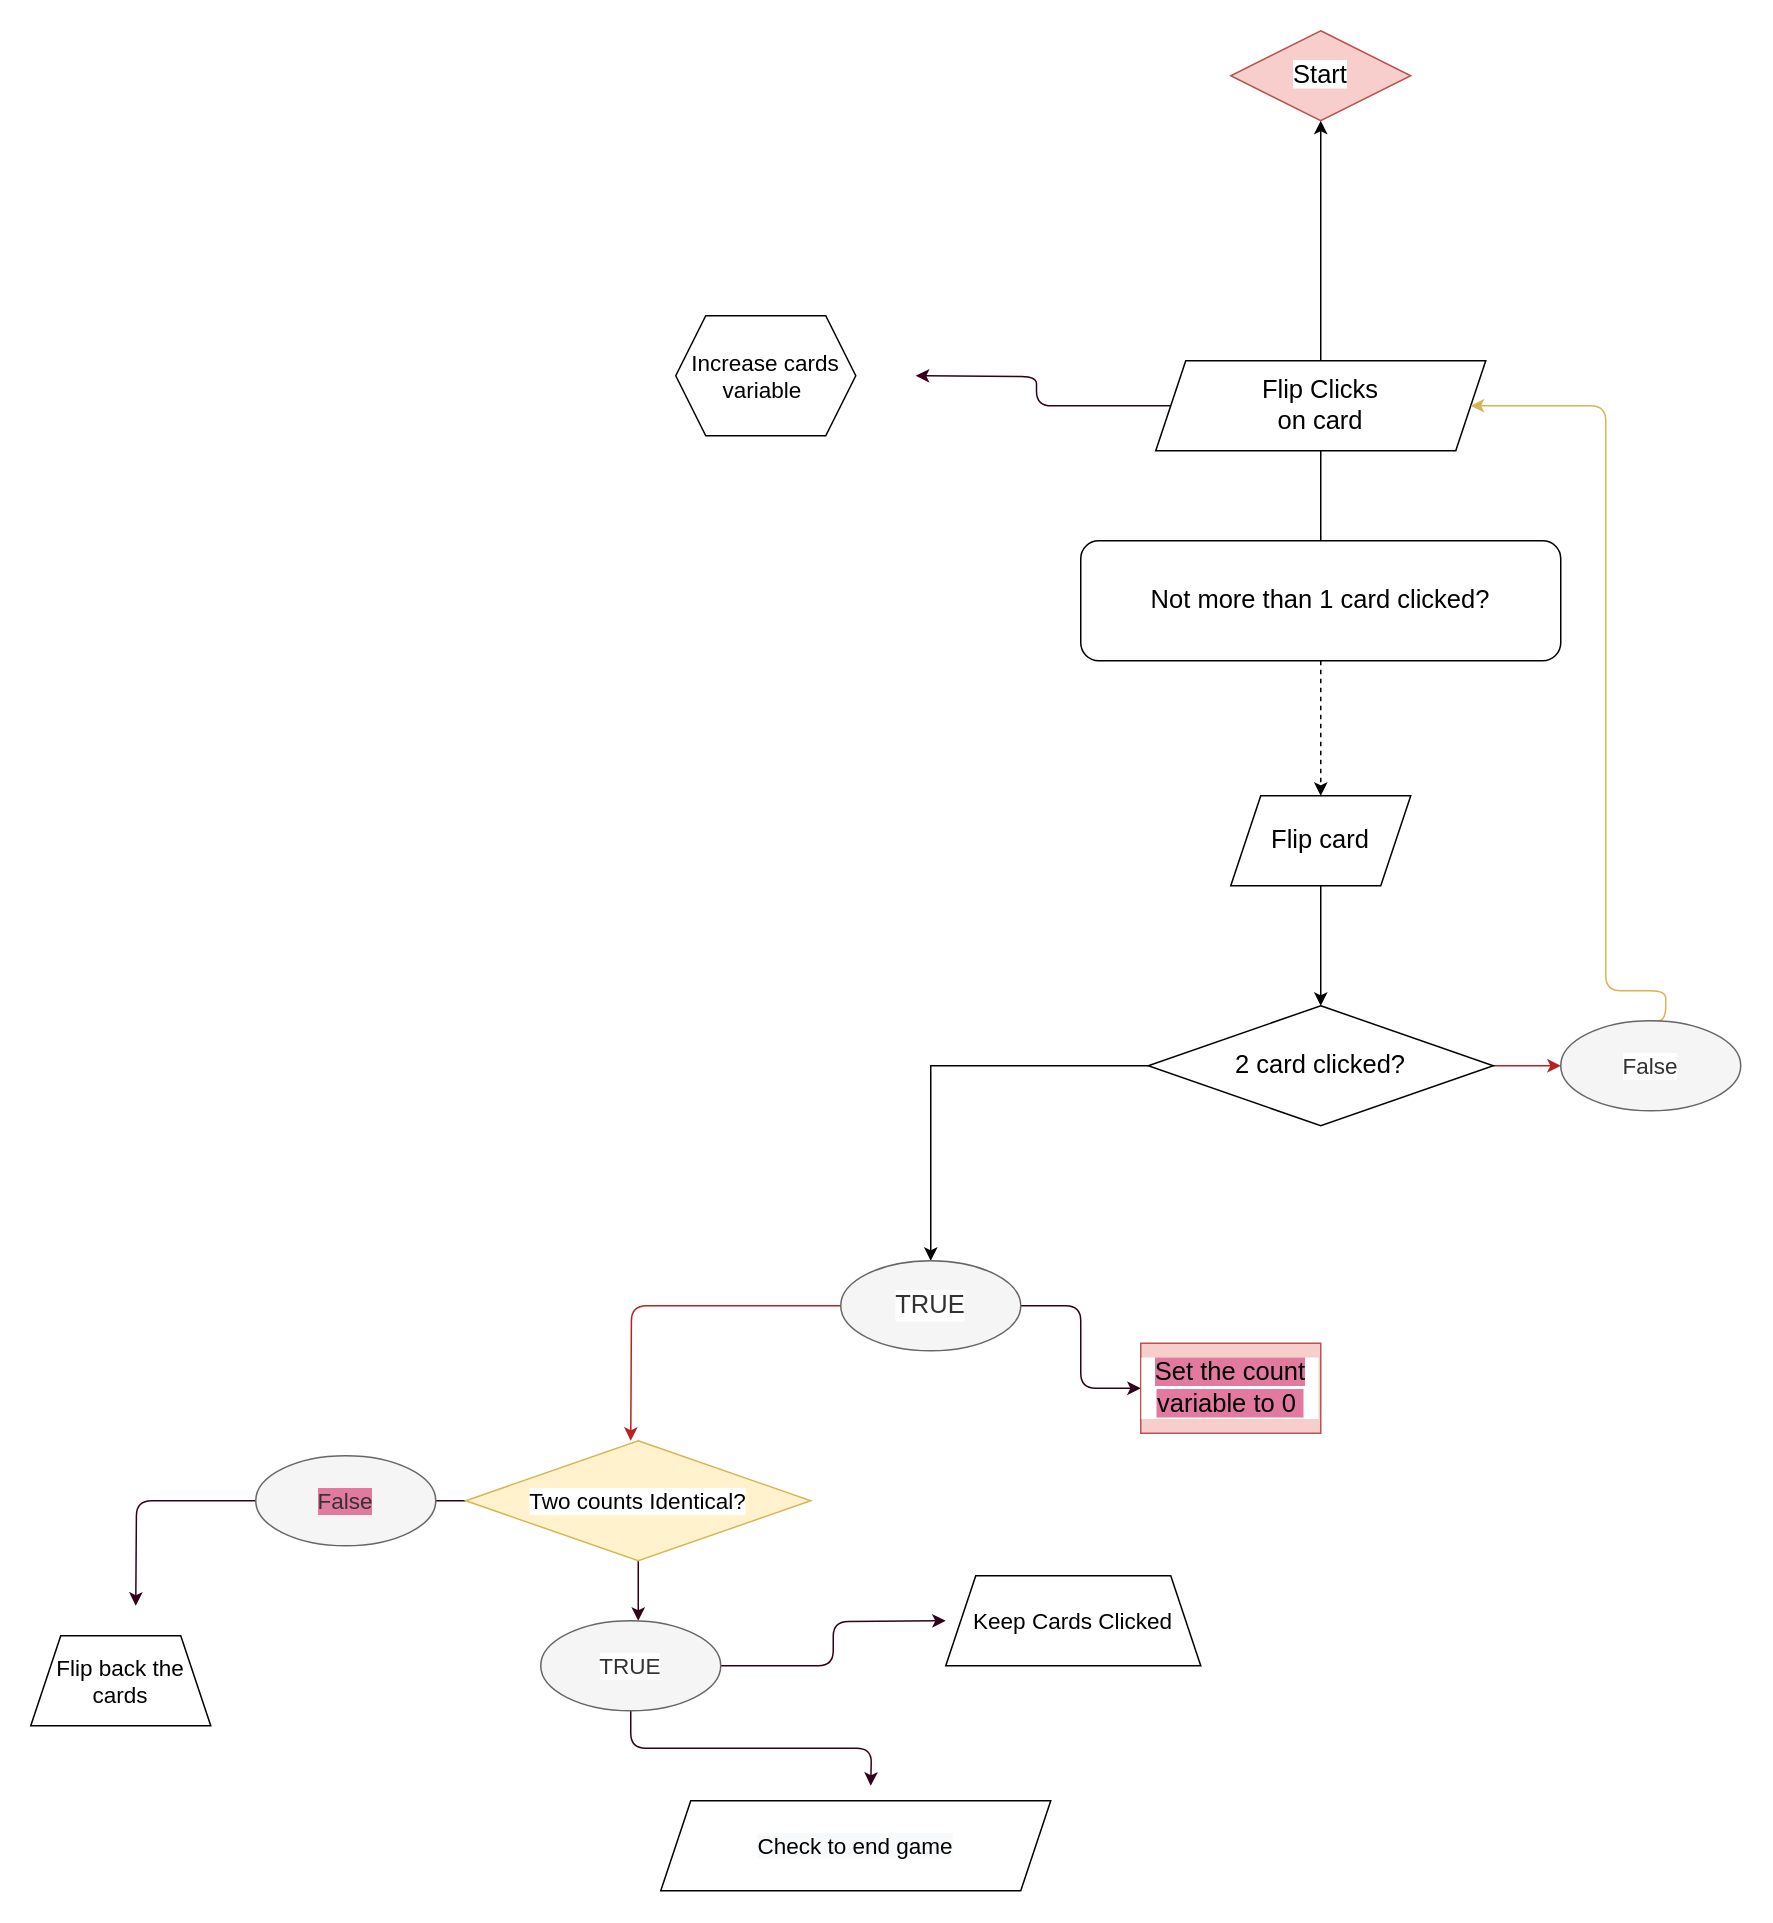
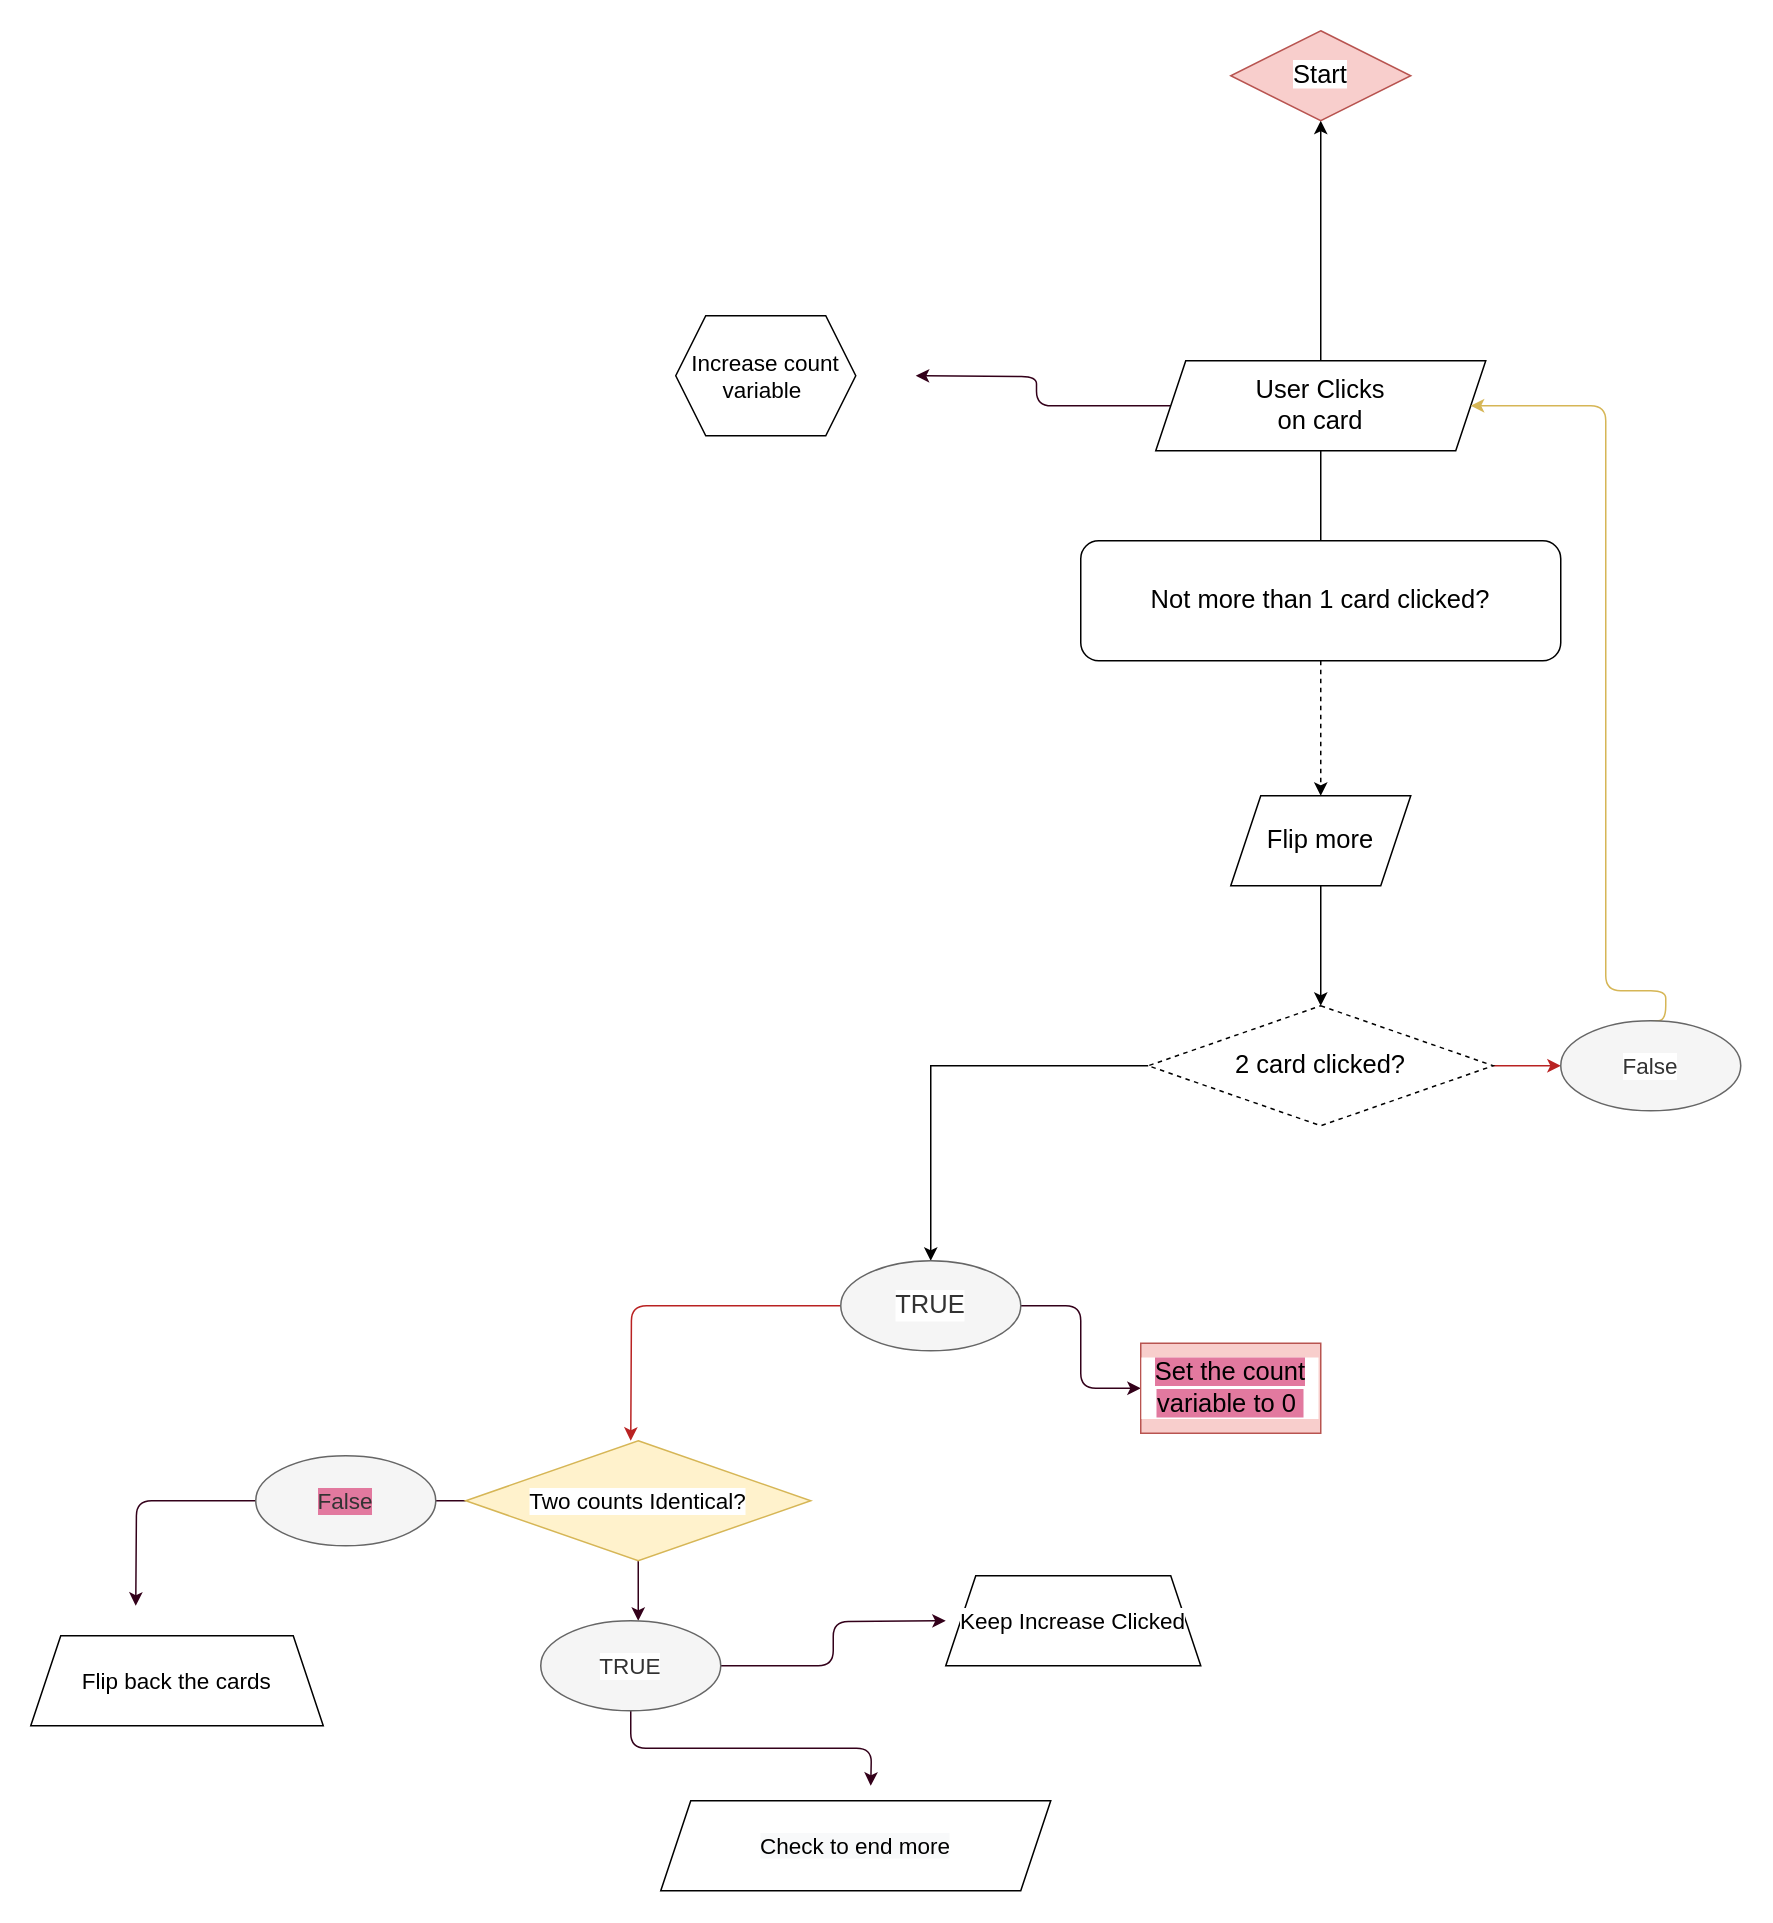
node "Increase cards variable": label "Increase cards variable" -> "Increase count variable"
node "Flip Clicks on card": label "Flip Clicks on card" -> "User Clicks on card"
node "Flip card": label "Flip card" -> "Flip more"
node "2 card clicked?": style solid -> dashed
node "Keep Cards Clicked": label "Keep Cards Clicked" -> "Keep Increase Clicked"
node "Flip back the cards": size 180x90 -> 293x90
node "Check to end game": label "Check to end game" -> "Check to end more"
